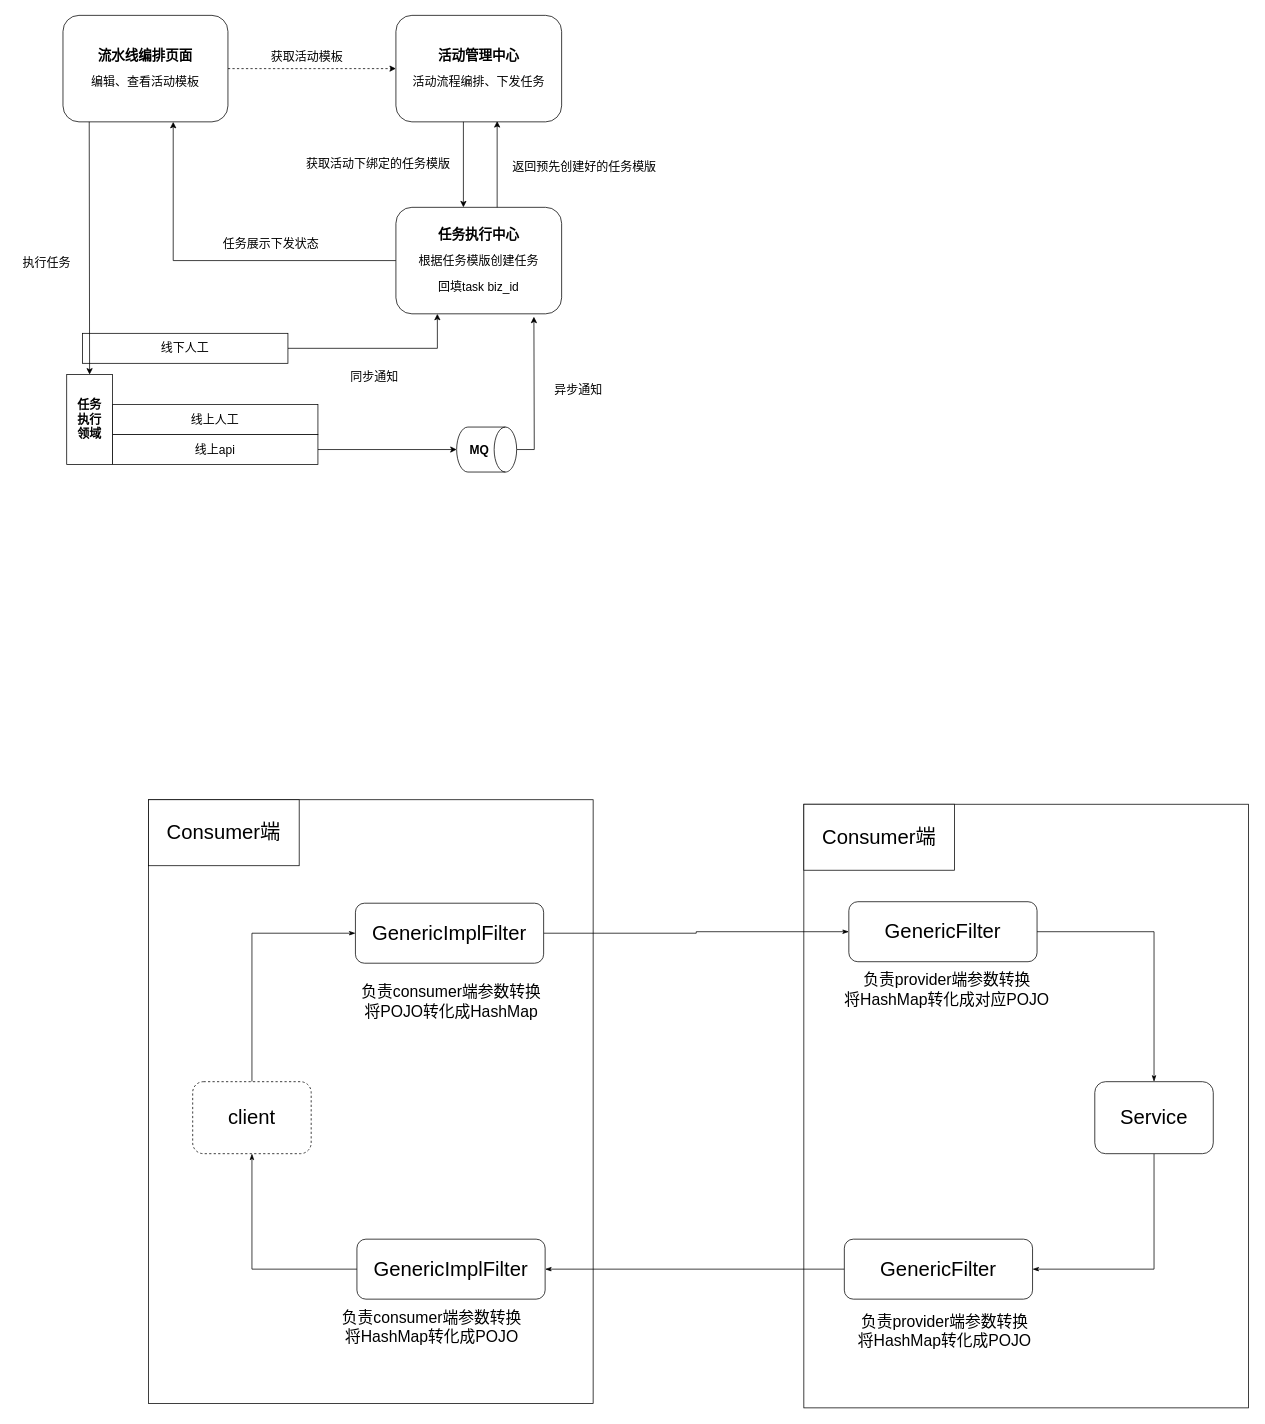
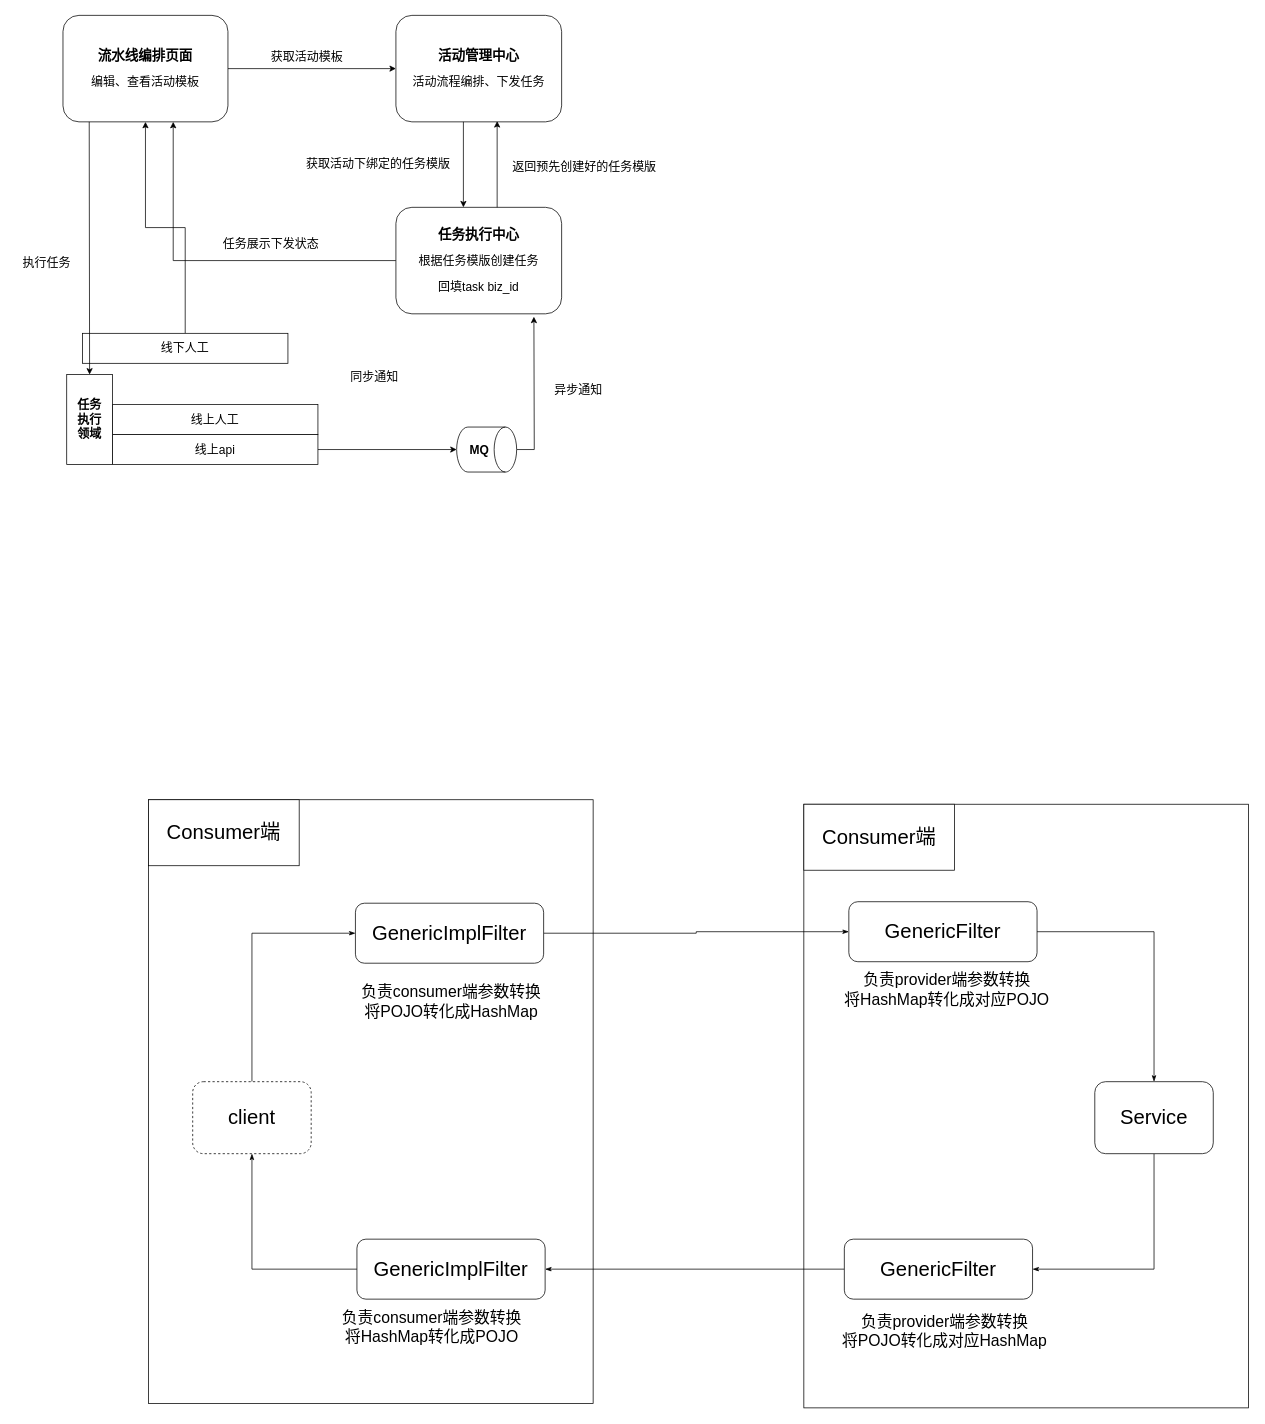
edge "流水线编排页面 编辑、查看活动模板" -> "活动管理中心 活动流程编排、下发任务": style dashed -> solid
edge "线下人工" -> "任务执行中心 根据任务模版创建任务 回填task biz_id": now "线下人工" -> "流水线编排页面 编辑、查看活动模板"
node "负责provider端参数转换 将HashMap转化成POJO": label "负责provider端参数转换 将HashMap转化成POJO" -> "负责provider端参数转换 将POJO转化成对应HashMap"
